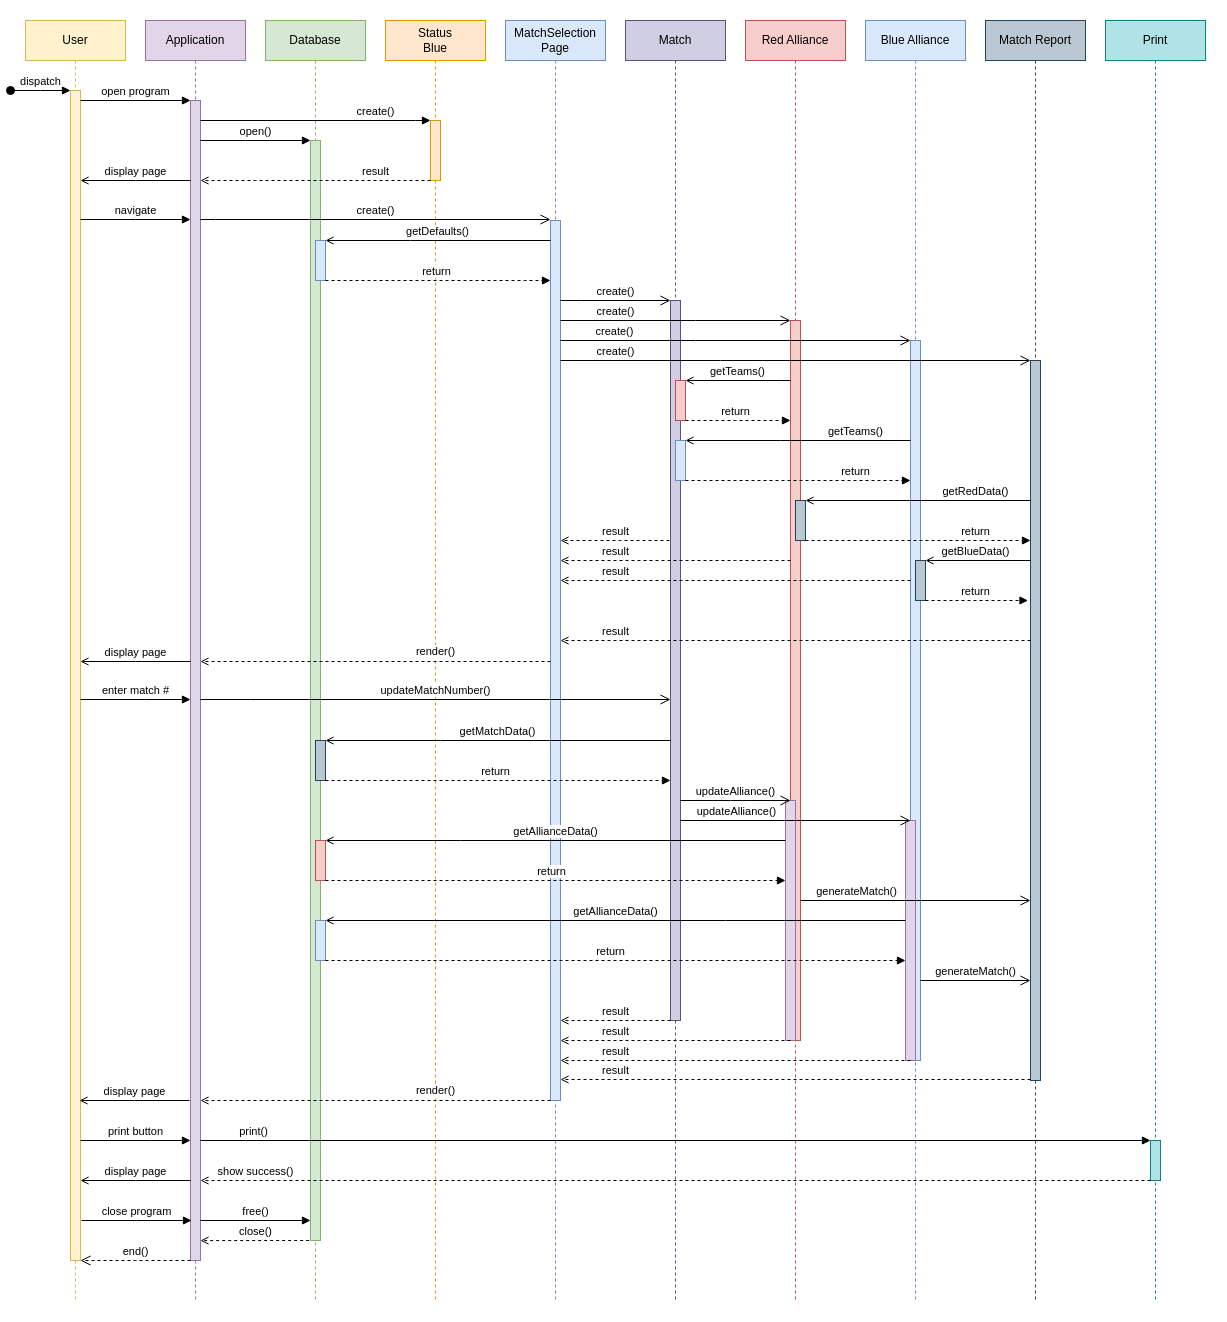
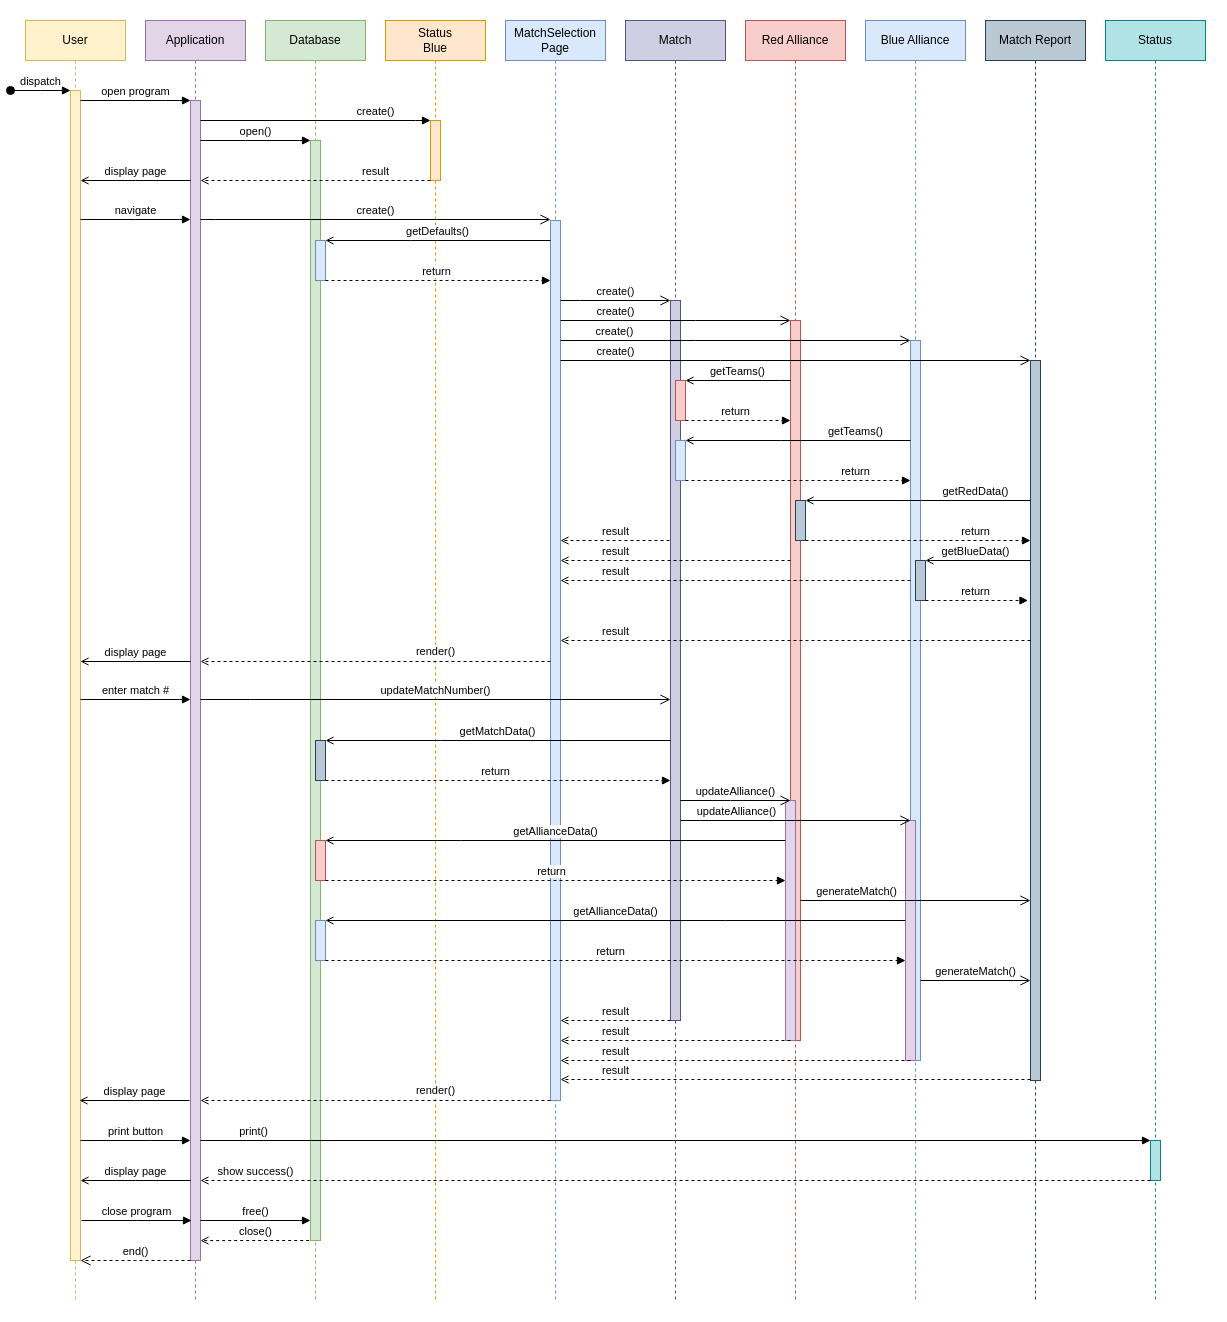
node "Print": label "Print" -> "Status"
